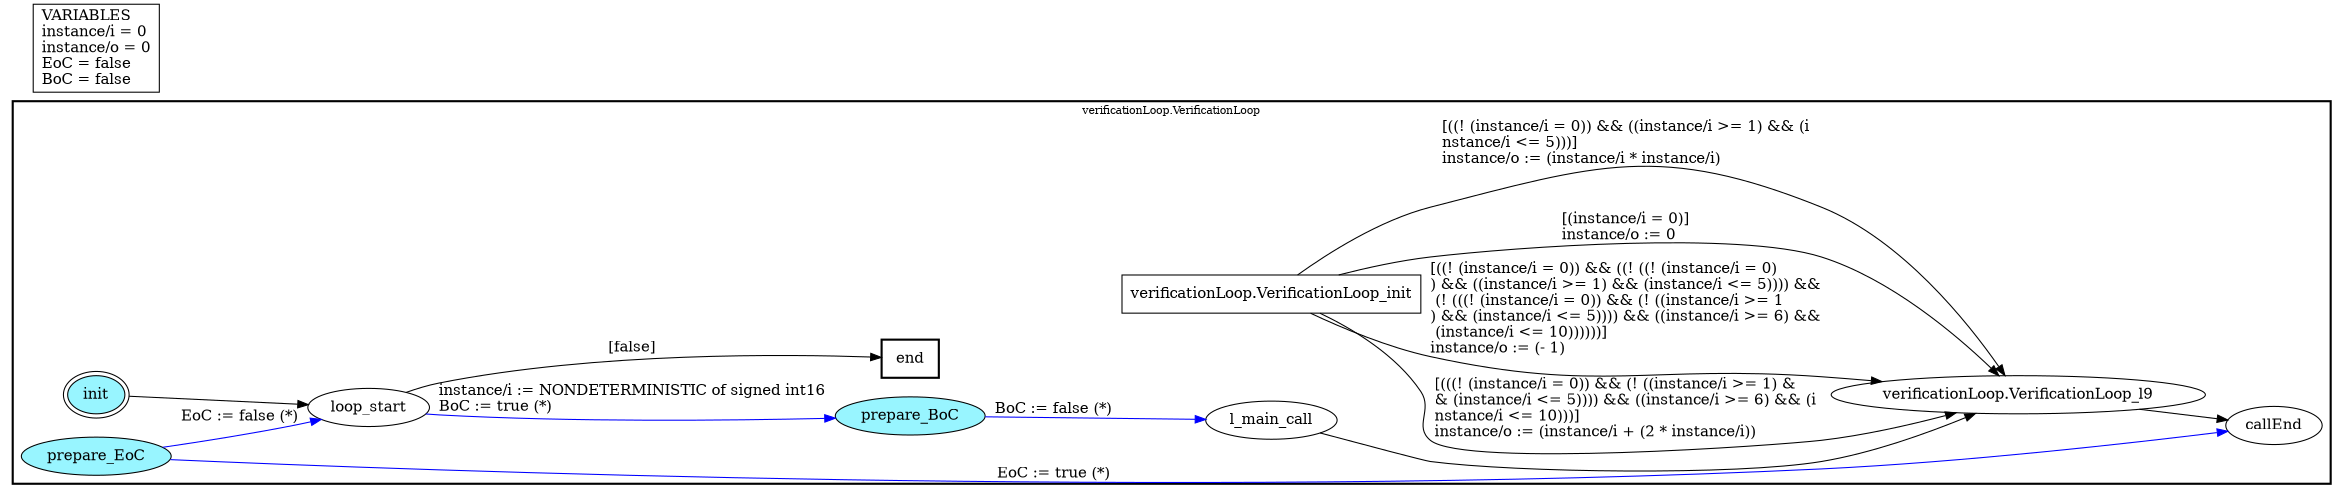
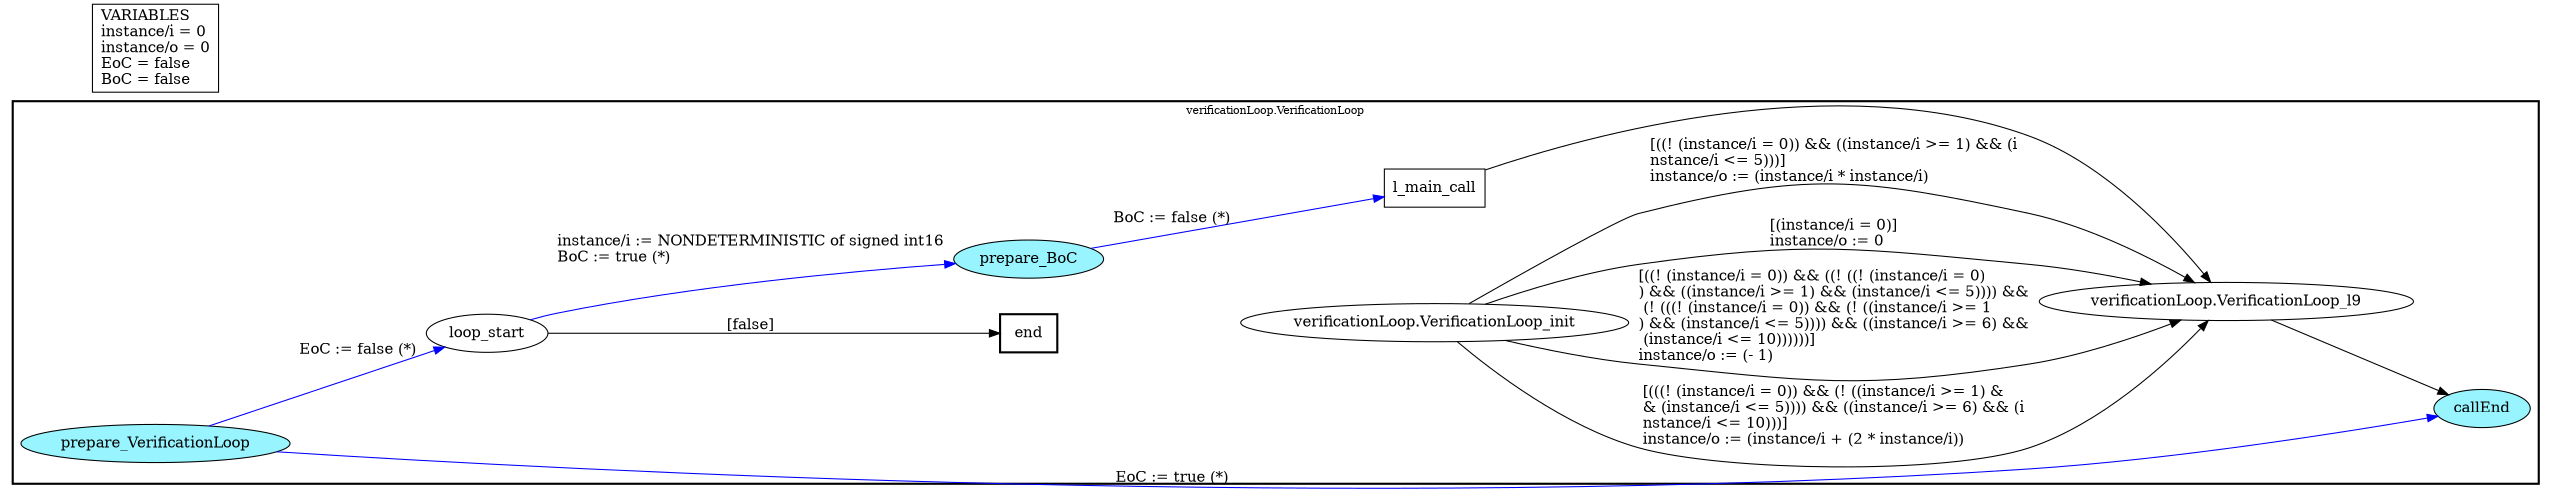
node "verificationLoop.VerificationLoop_init": shape box -> ellipse
node "init": removed
node "l_main_call": shape ellipse -> box
node "callEnd": fillcolor white -> cadetblue1
node "prepare_EoC": label "prepare_EoC" -> "prepare_VerificationLoop"
